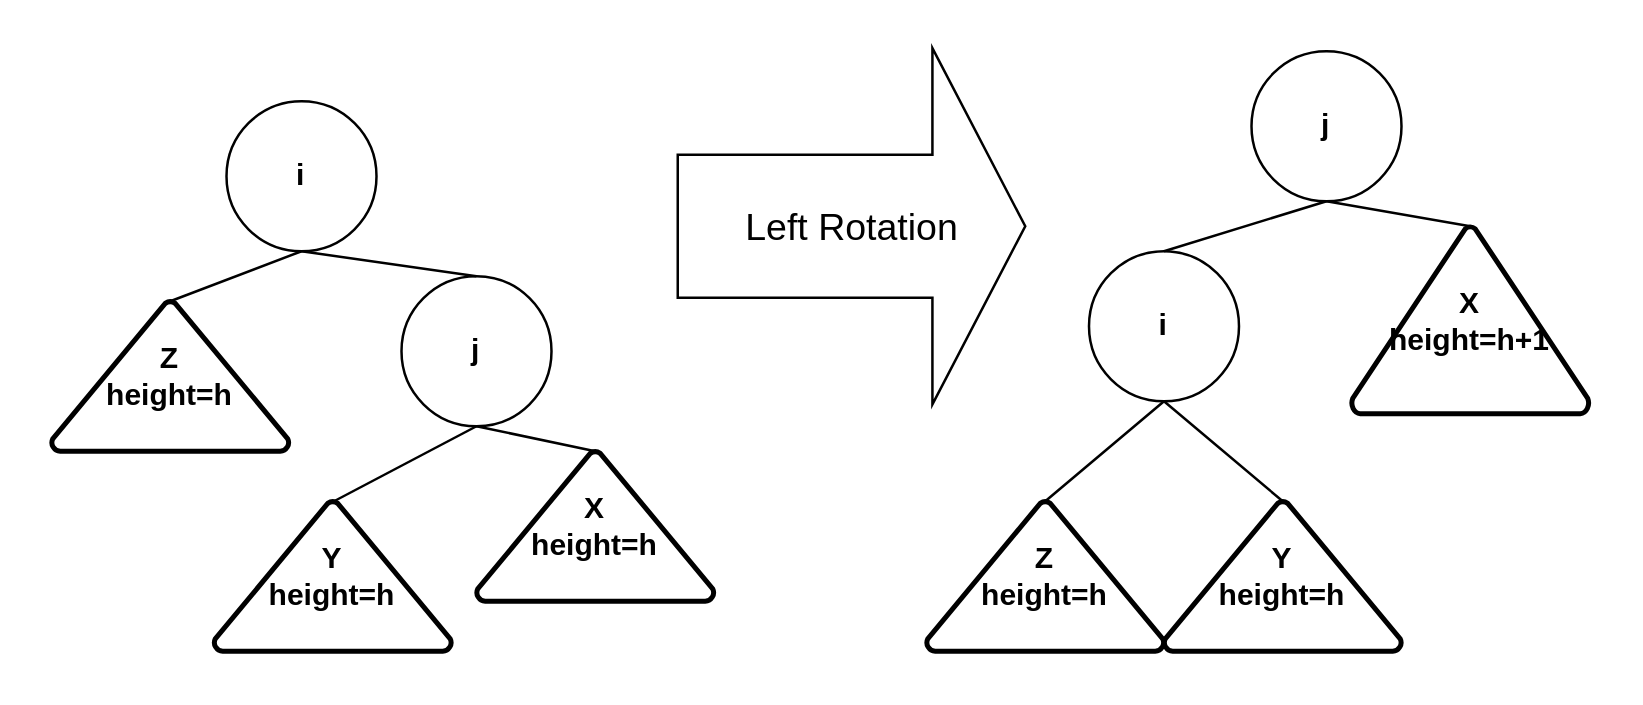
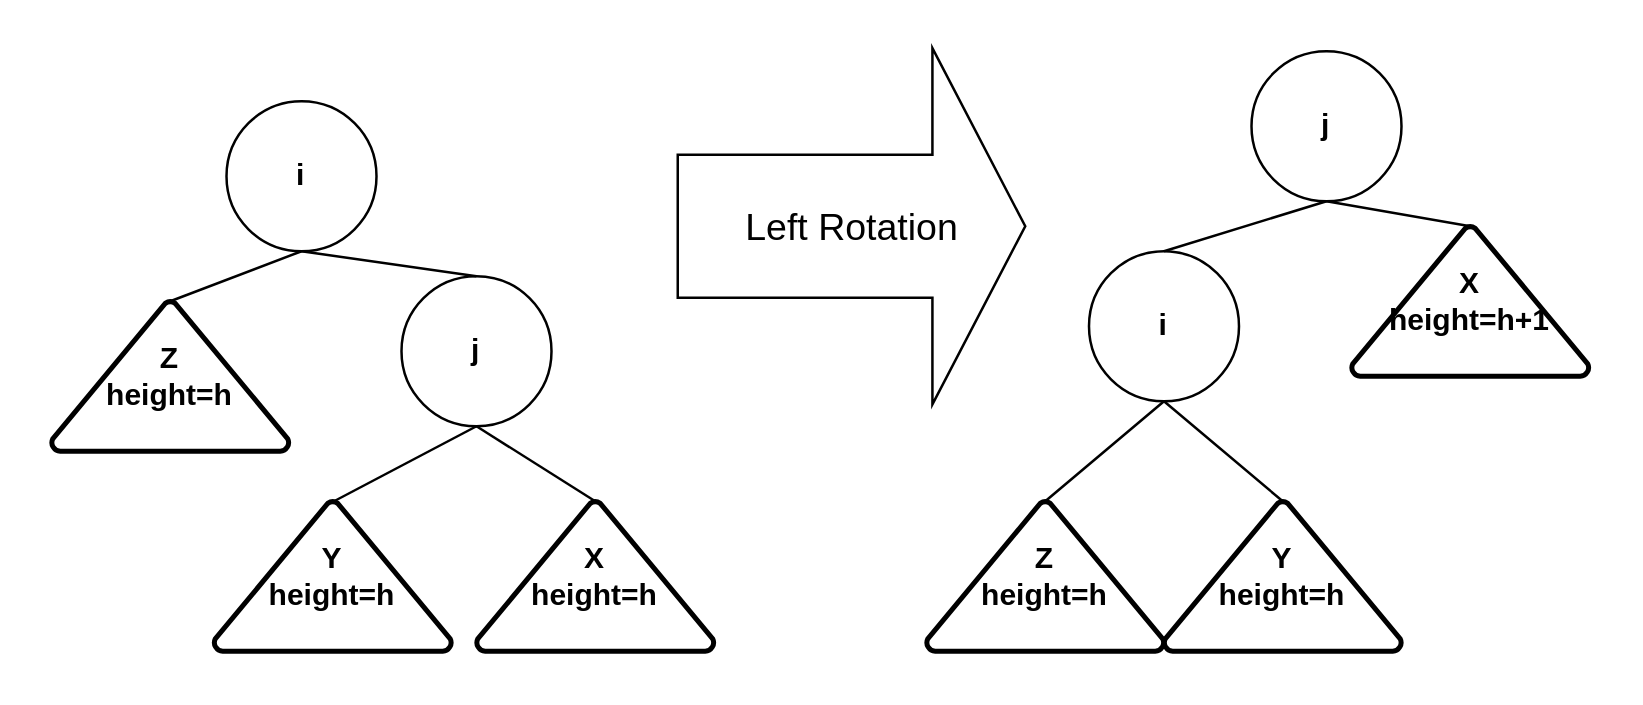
node "X height=h+1": size 238x188 -> 238x150
node "X height=h": moved (595, 526) -> (595, 576)
